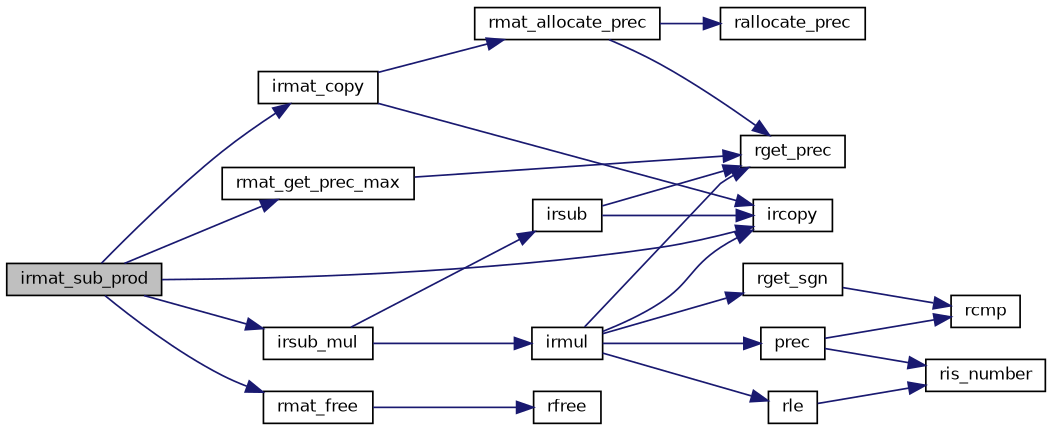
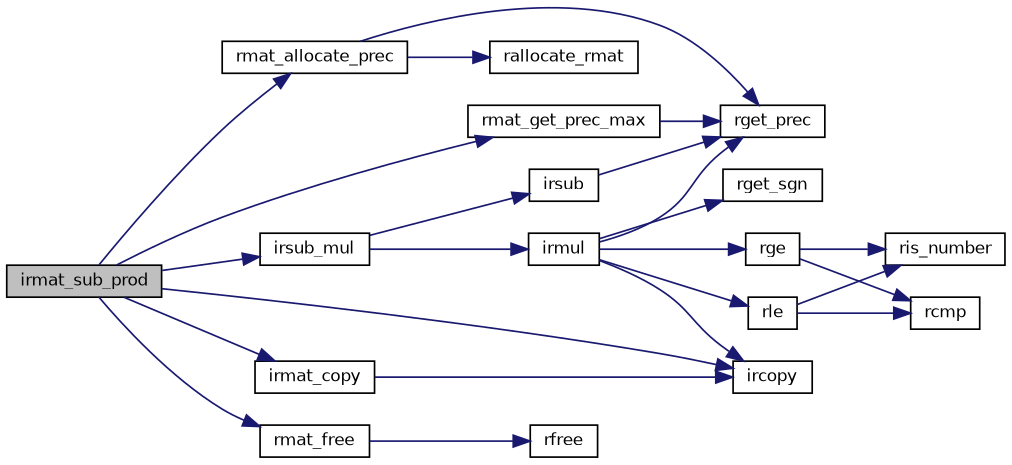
node "rallocate_prec": label "rallocate_prec" -> "rallocate_rmat"
edge "irmat_copy" -> "rmat_allocate_prec": now "irmat_sub_prod" -> "rmat_allocate_prec"
edge "irsub" -> "ircopy": removed
edge "rget_sgn" -> "rcmp": now "rle" -> "rcmp"
node "prec": label "prec" -> "rge"
